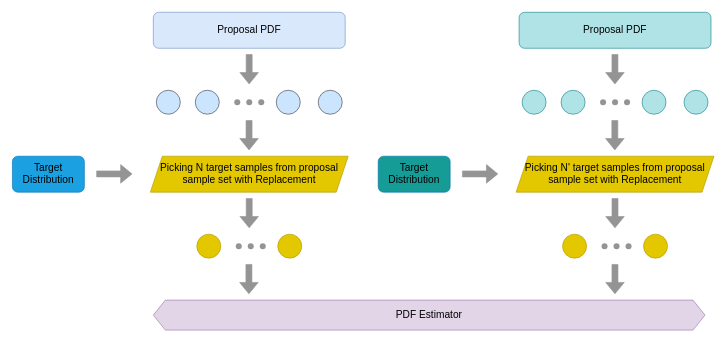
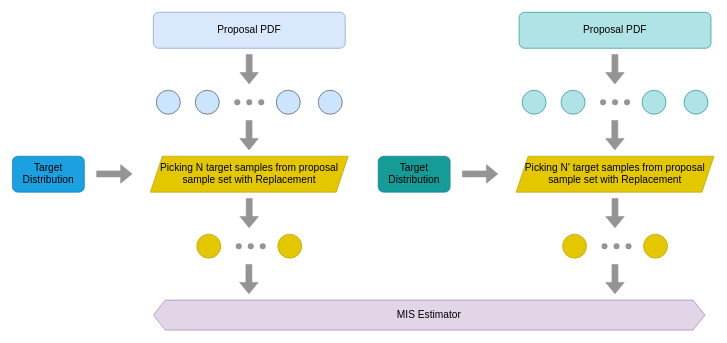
node "PDF Estimator": label "PDF Estimator" -> "MIS Estimator"
